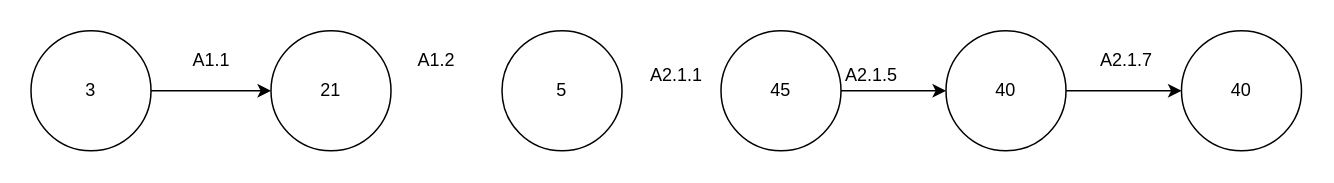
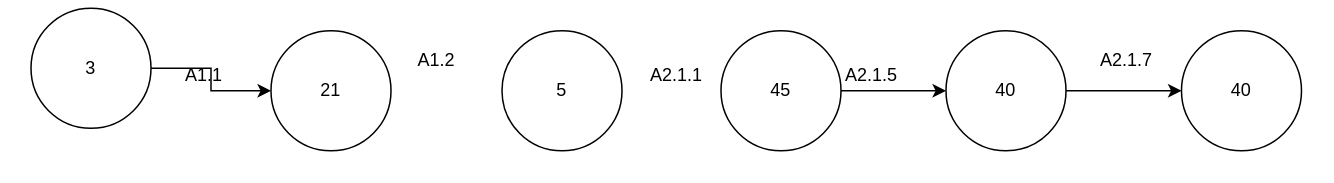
node "A1.1": moved (211, 61) -> (203, 76)
node "3": moved (91, 91) -> (91, 68)
